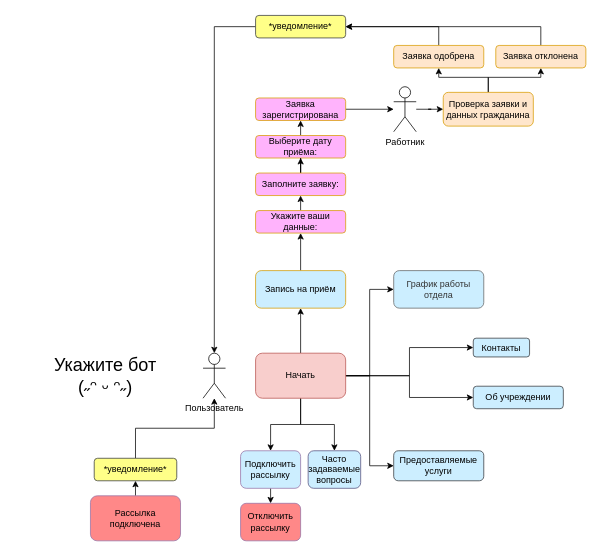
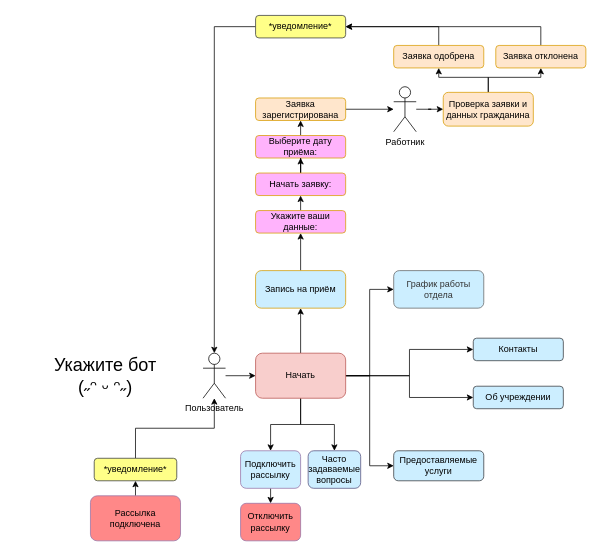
node "Заявка зарегистрирована": fillcolor #ffb3fc -> #ffe6cc
node "Заполните заявку:": label "Заполните заявку:" -> "Начать заявку:"
node "Контакты": size 56x19 -> 90x23
edge "Пользователь" -> "Начать": added
